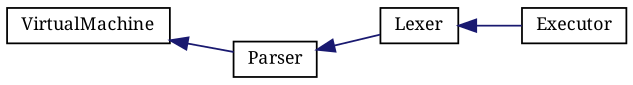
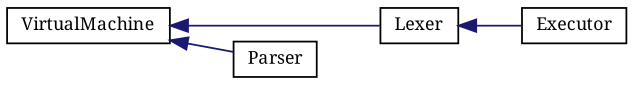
edge "Lexer" -> "Parser": now "Lexer" -> "VirtualMachine"
